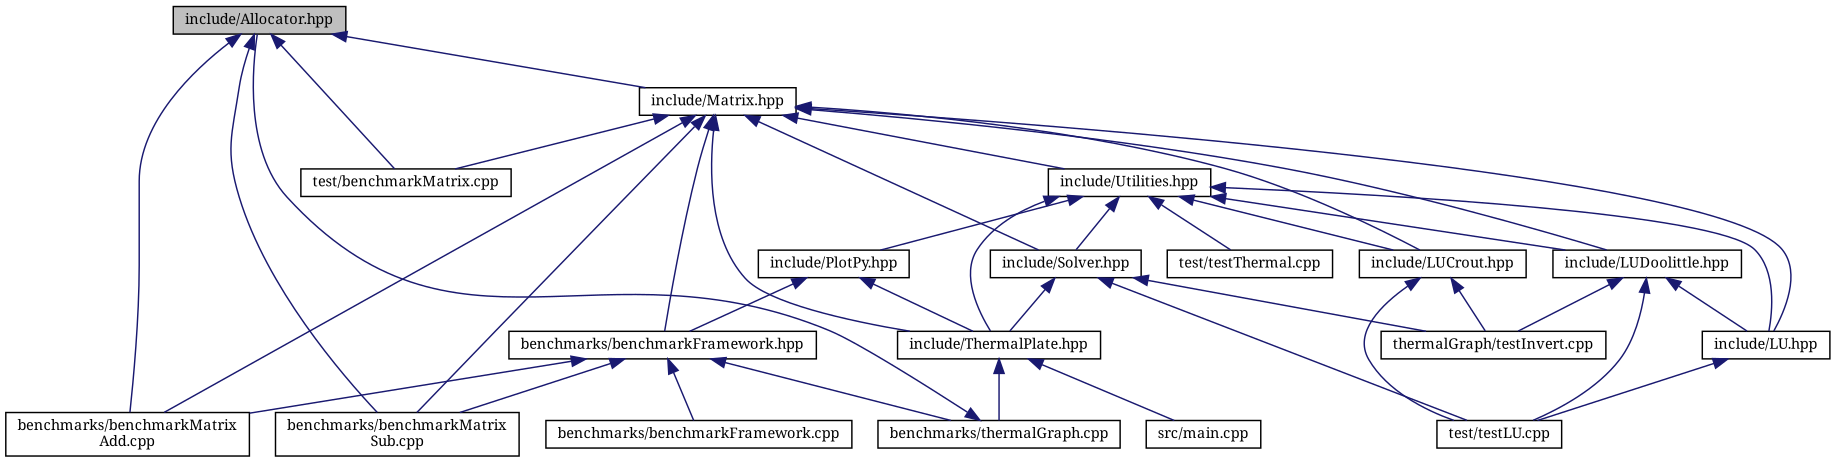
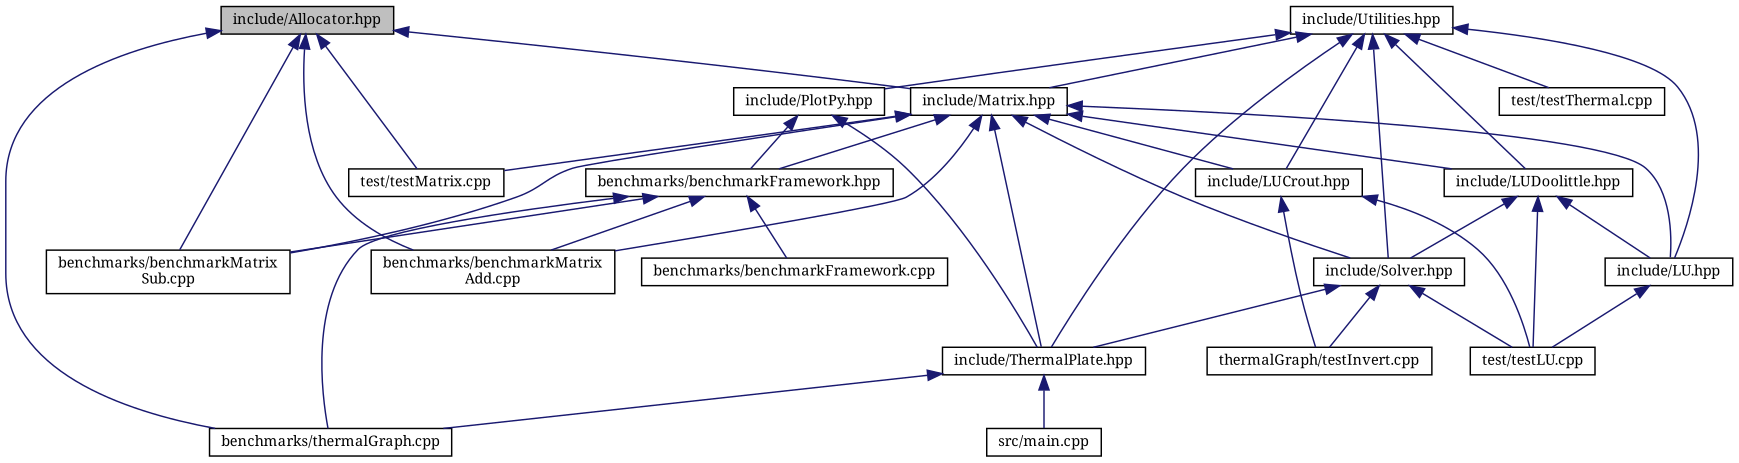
edge "include/Utilities.hpp" -> "include/Matrix.hpp": reversed
node "test/benchmarkMatrix.cpp": label "test/benchmarkMatrix.cpp" -> "test/testMatrix.cpp"
edge "include/Allocator.hpp" -> "benchmarks/thermalGraph.cpp": reversed
edge "thermalGraph/testInvert.cpp" -> "include/LUDoolittle.hpp": now "include/Solver.hpp" -> "include/LUDoolittle.hpp"
